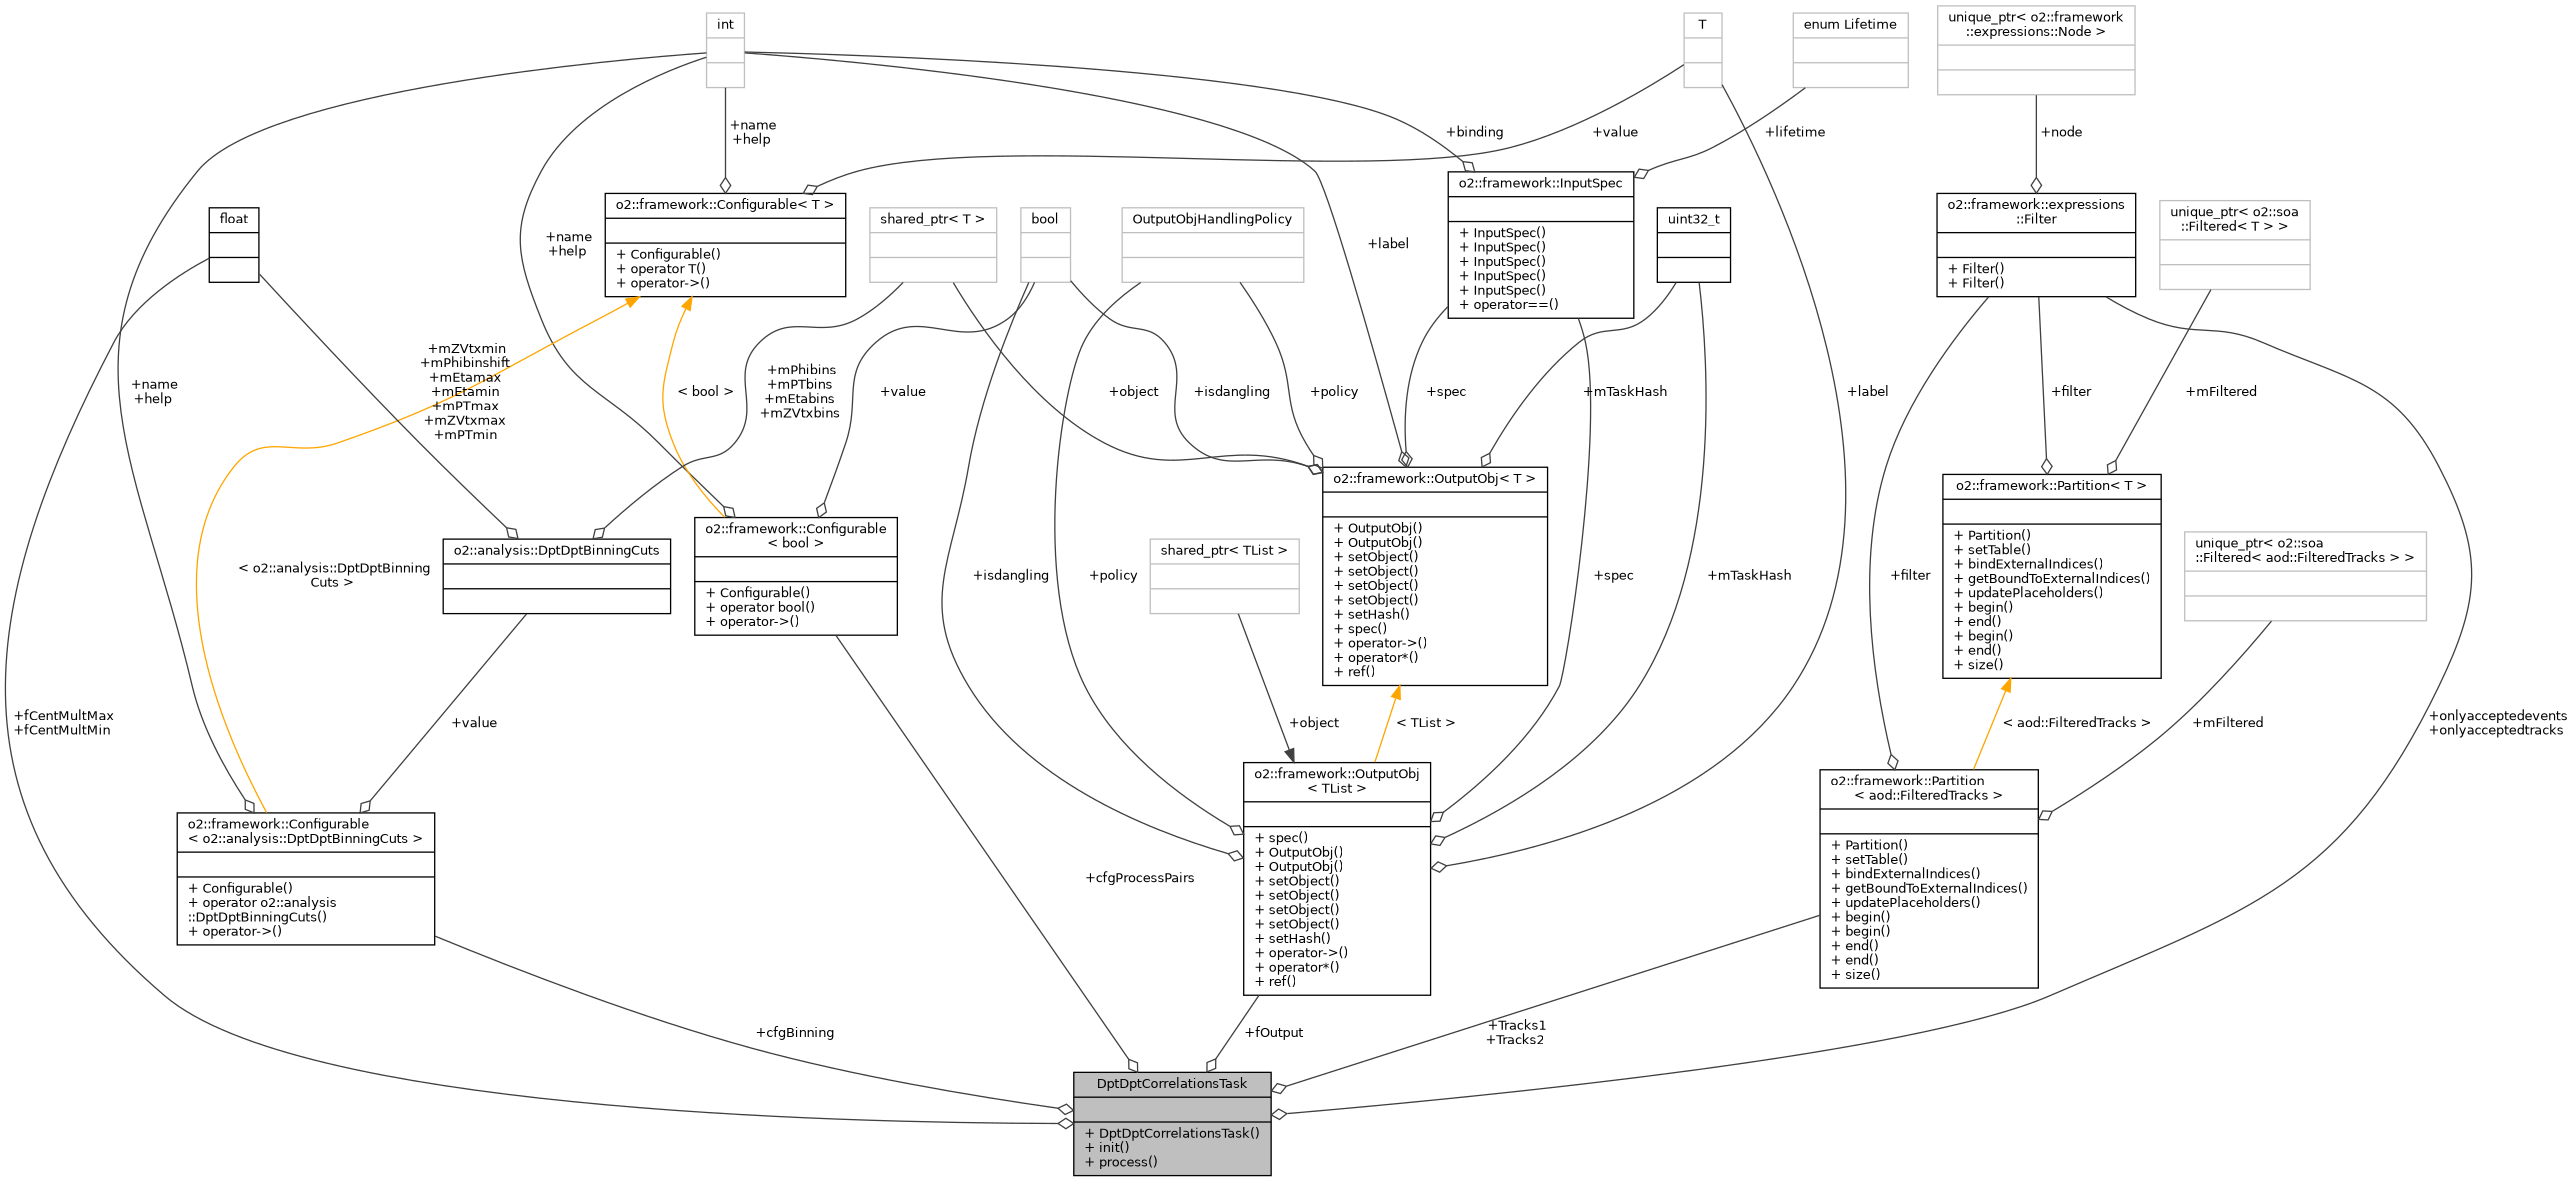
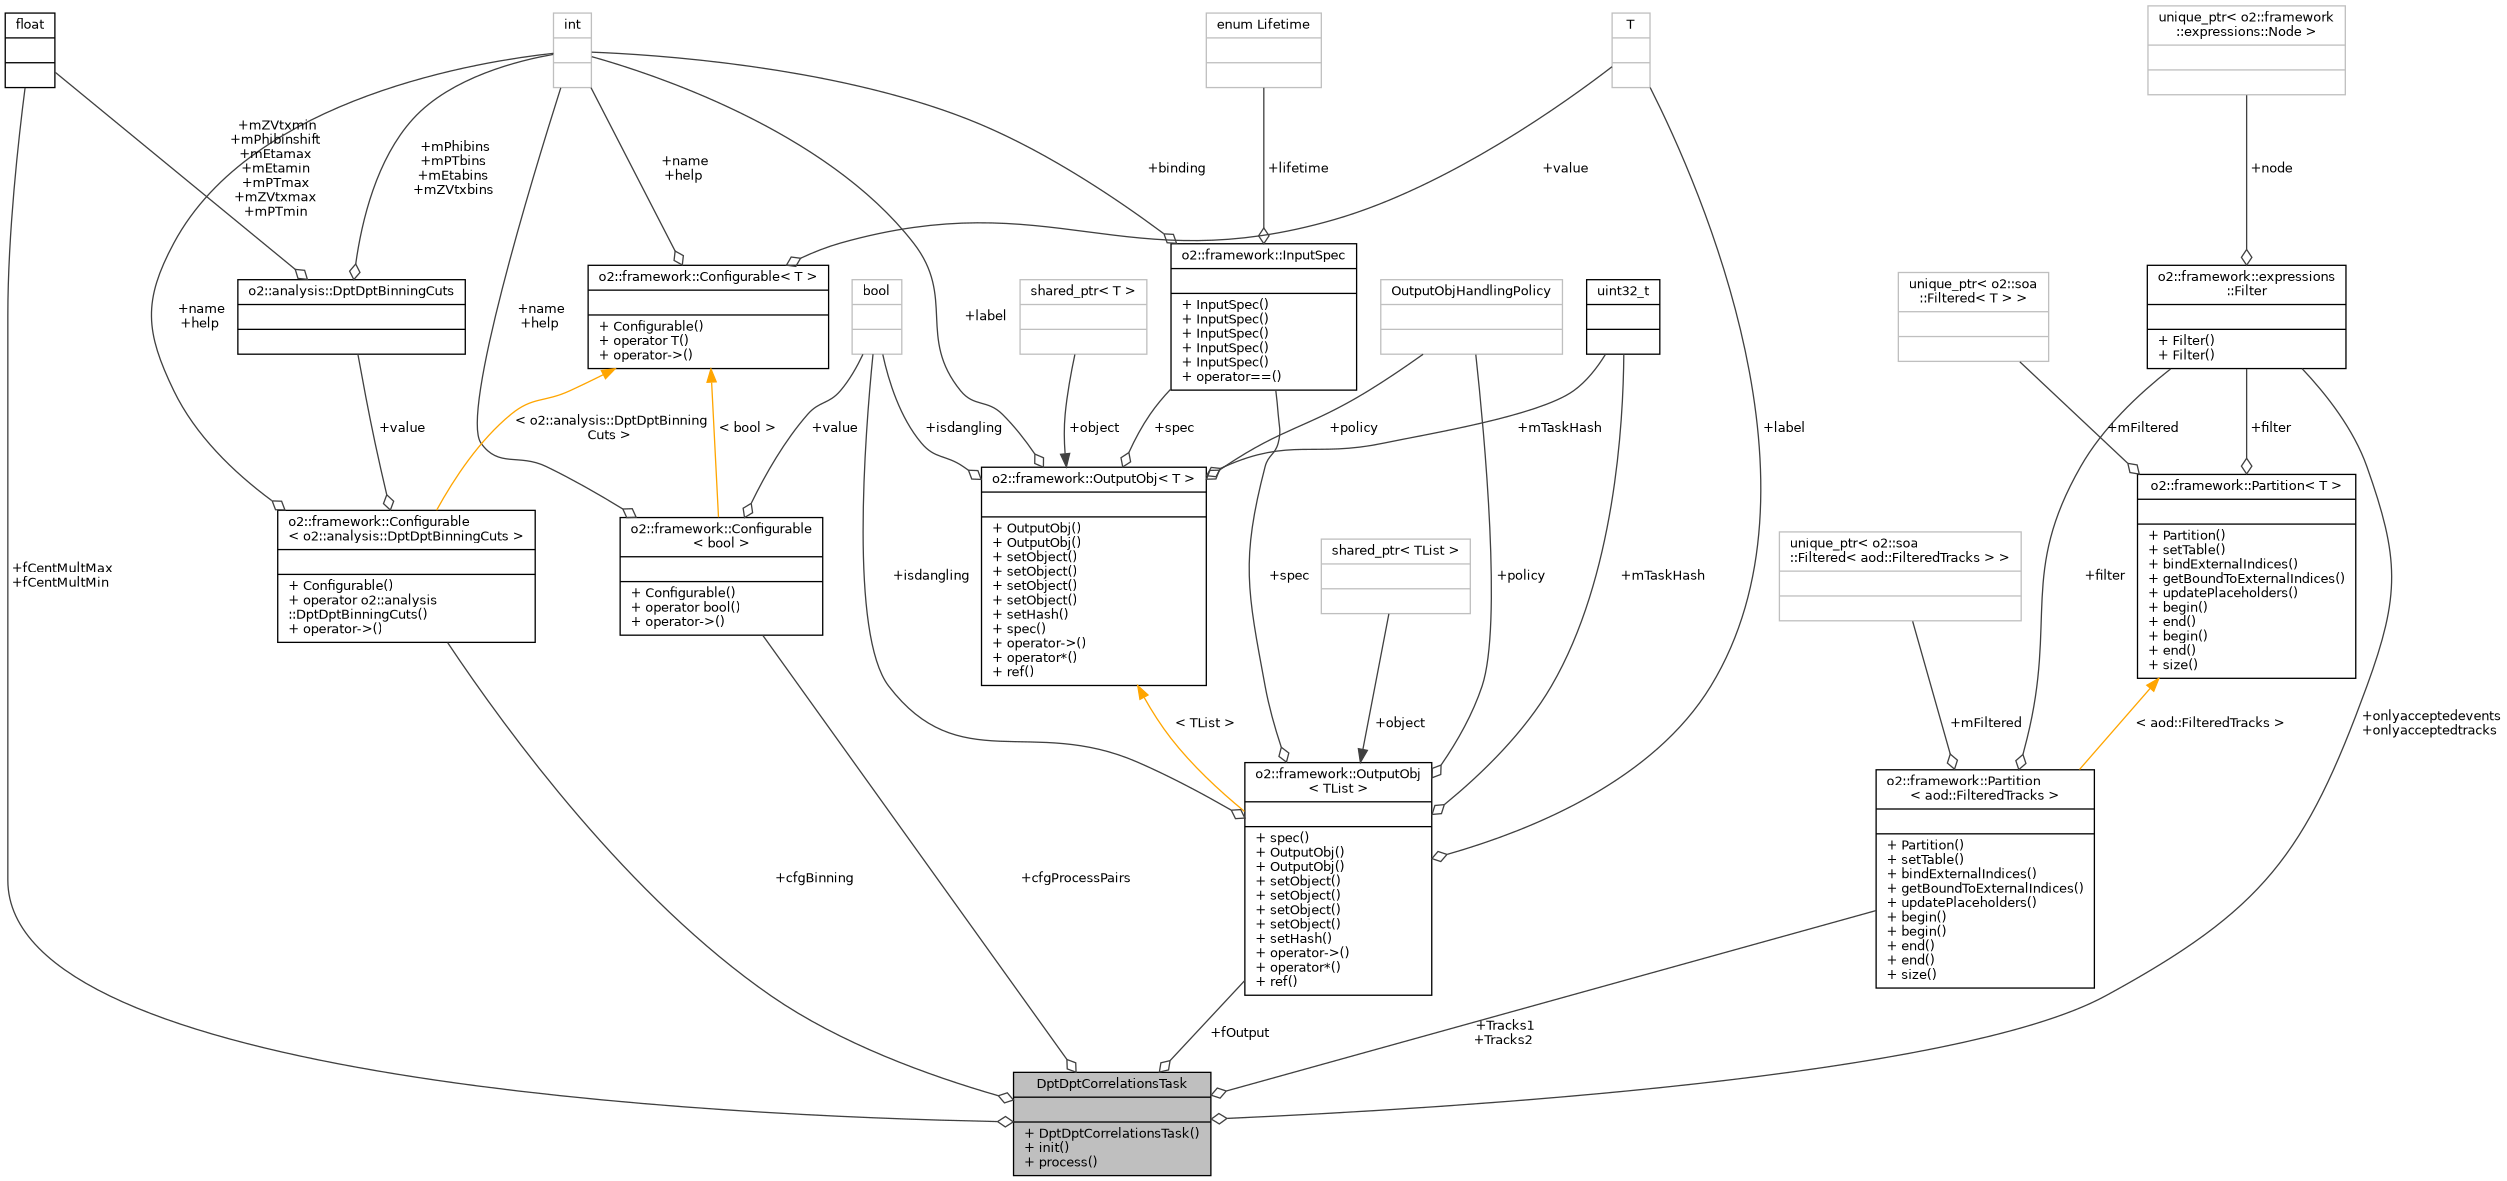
edge "shared_ptr< T >" -> "o2::analysis::DptDptBinningCuts": now "int" -> "o2::analysis::DptDptBinningCuts"
edge "shared_ptr< T >" -> "o2::framework::OutputObj< T >": arrowhead odiamond -> normal
